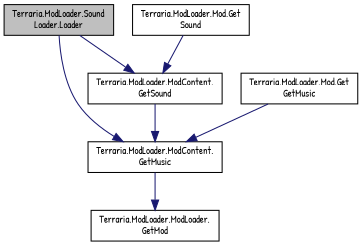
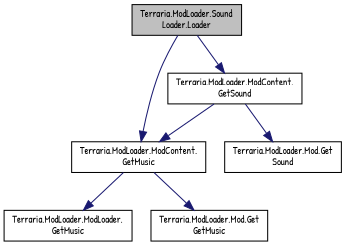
edge "Terraria.ModLoader.Mod.Get Sound" -> "Terraria.ModLoader.ModContent. GetSound": reversed
edge "Terraria.ModLoader.Mod.Get GetMusic" -> "Terraria.ModLoader.ModContent. GetMusic": reversed
node "Terraria.ModLoader.ModLoader. GetMod": label "Terraria.ModLoader.ModLoader. GetMod" -> "Terraria.ModLoader.ModLoader. GetMusic"
